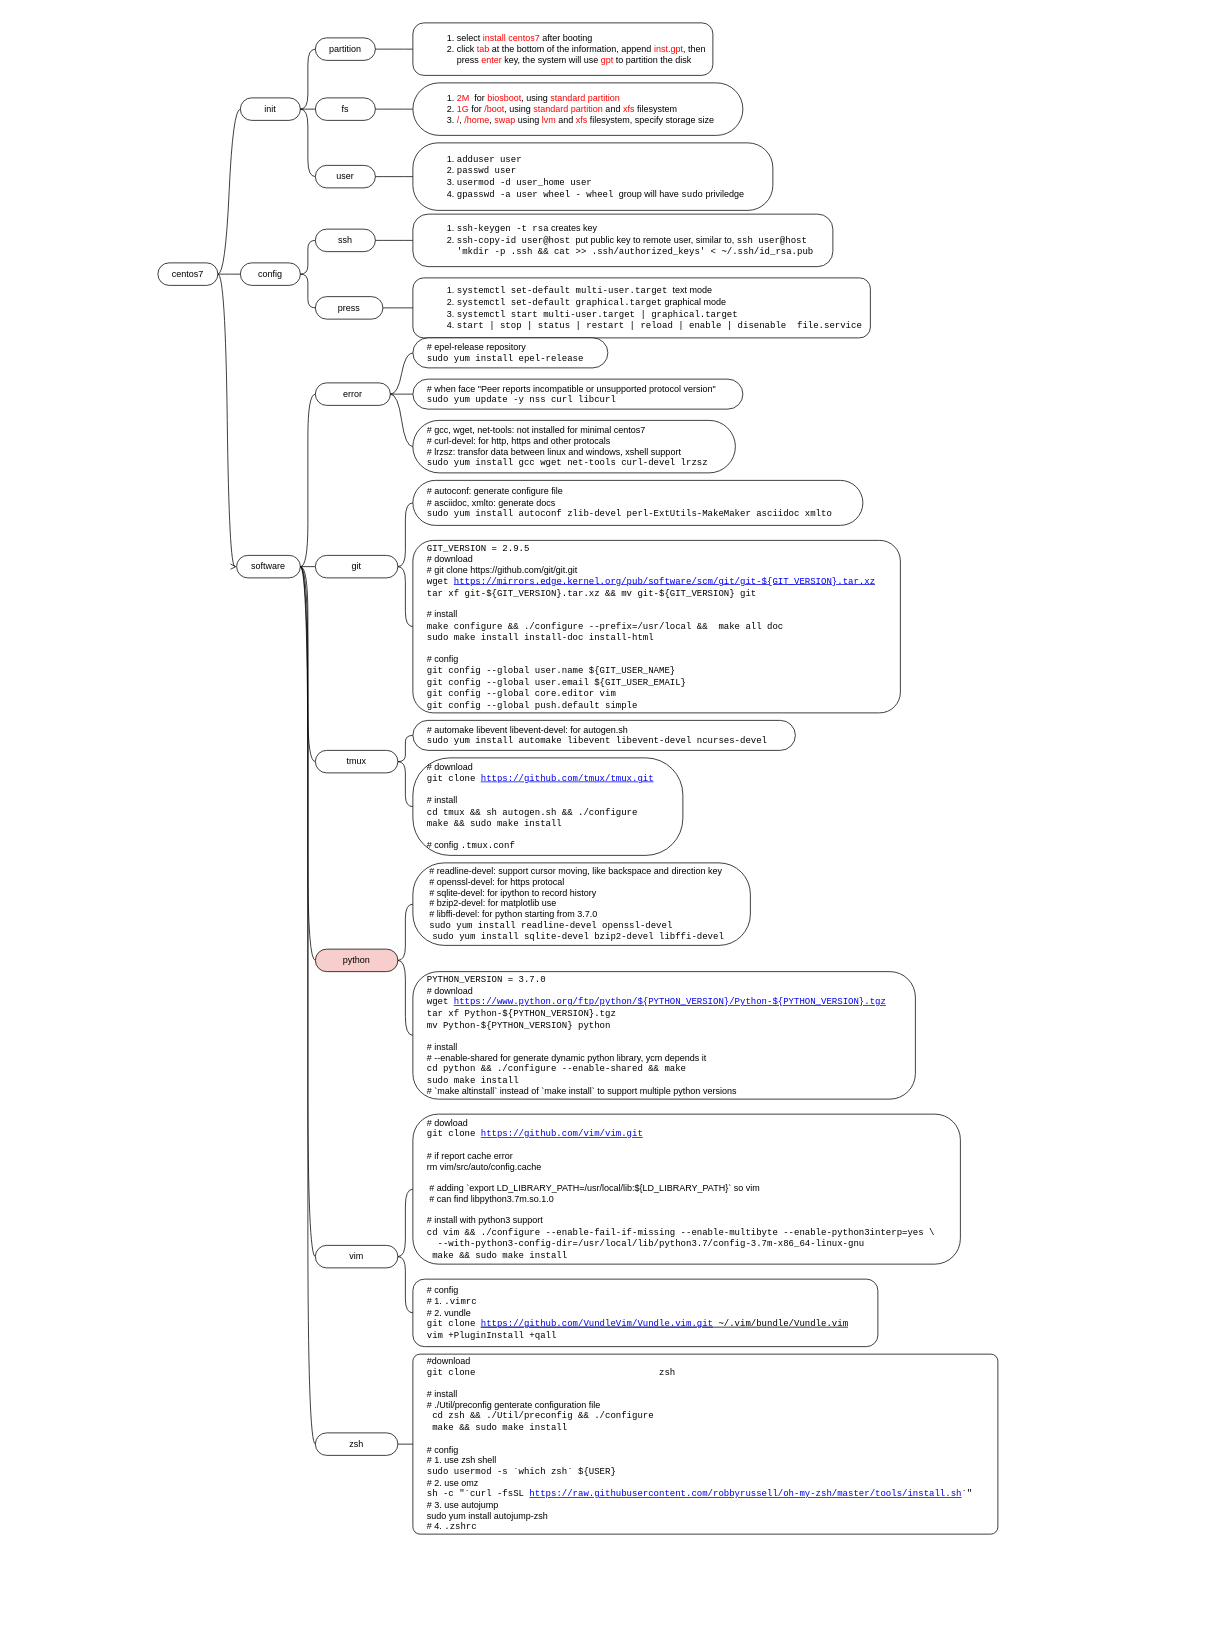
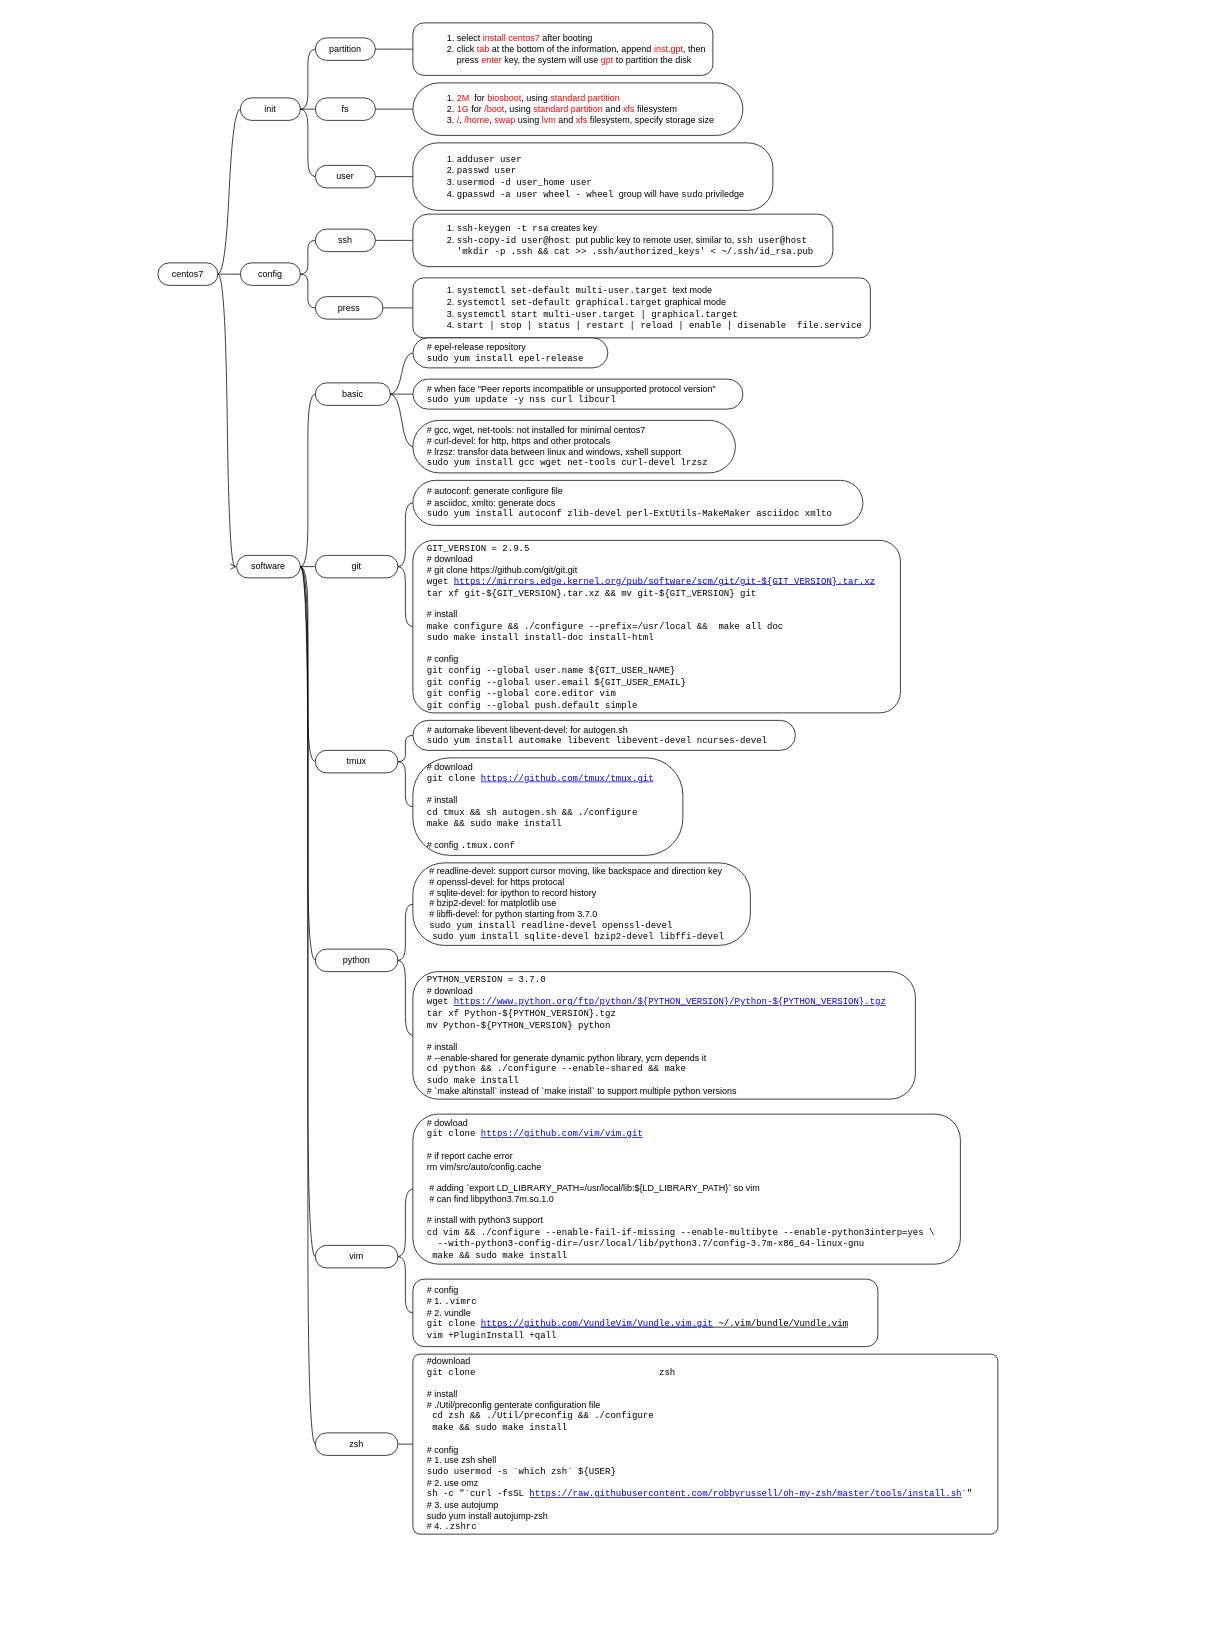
node "error": label "error" -> "basic"
node "python": fillcolor #f8cecc -> #ffffff
